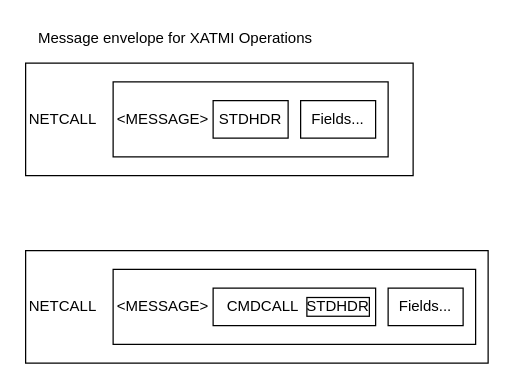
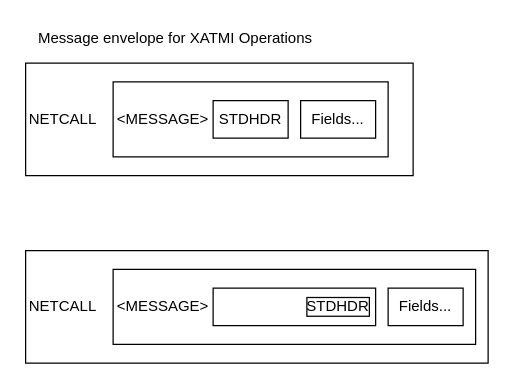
node "CMDCALL": removed
